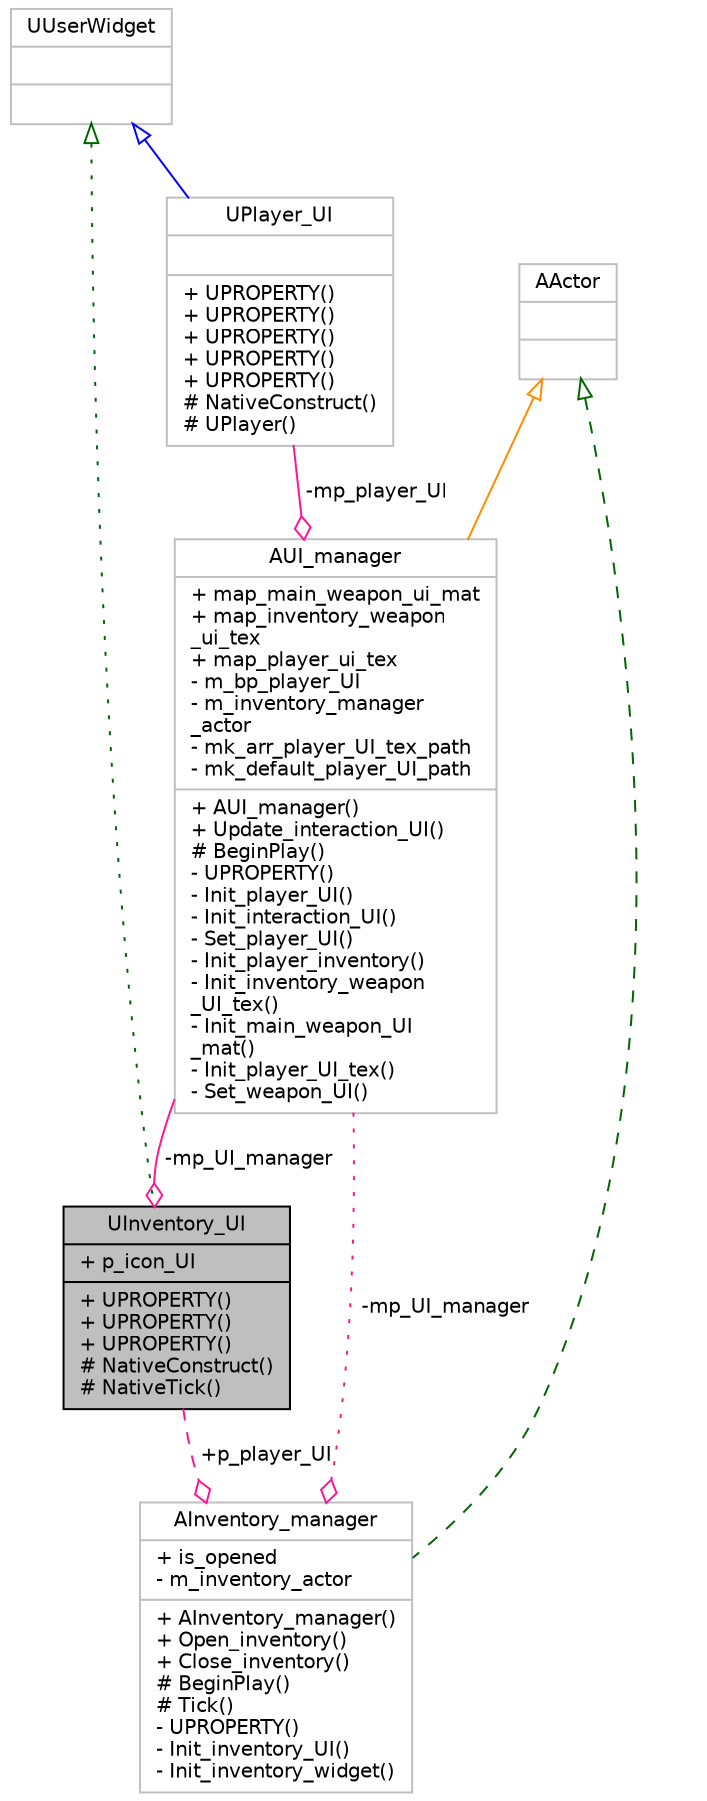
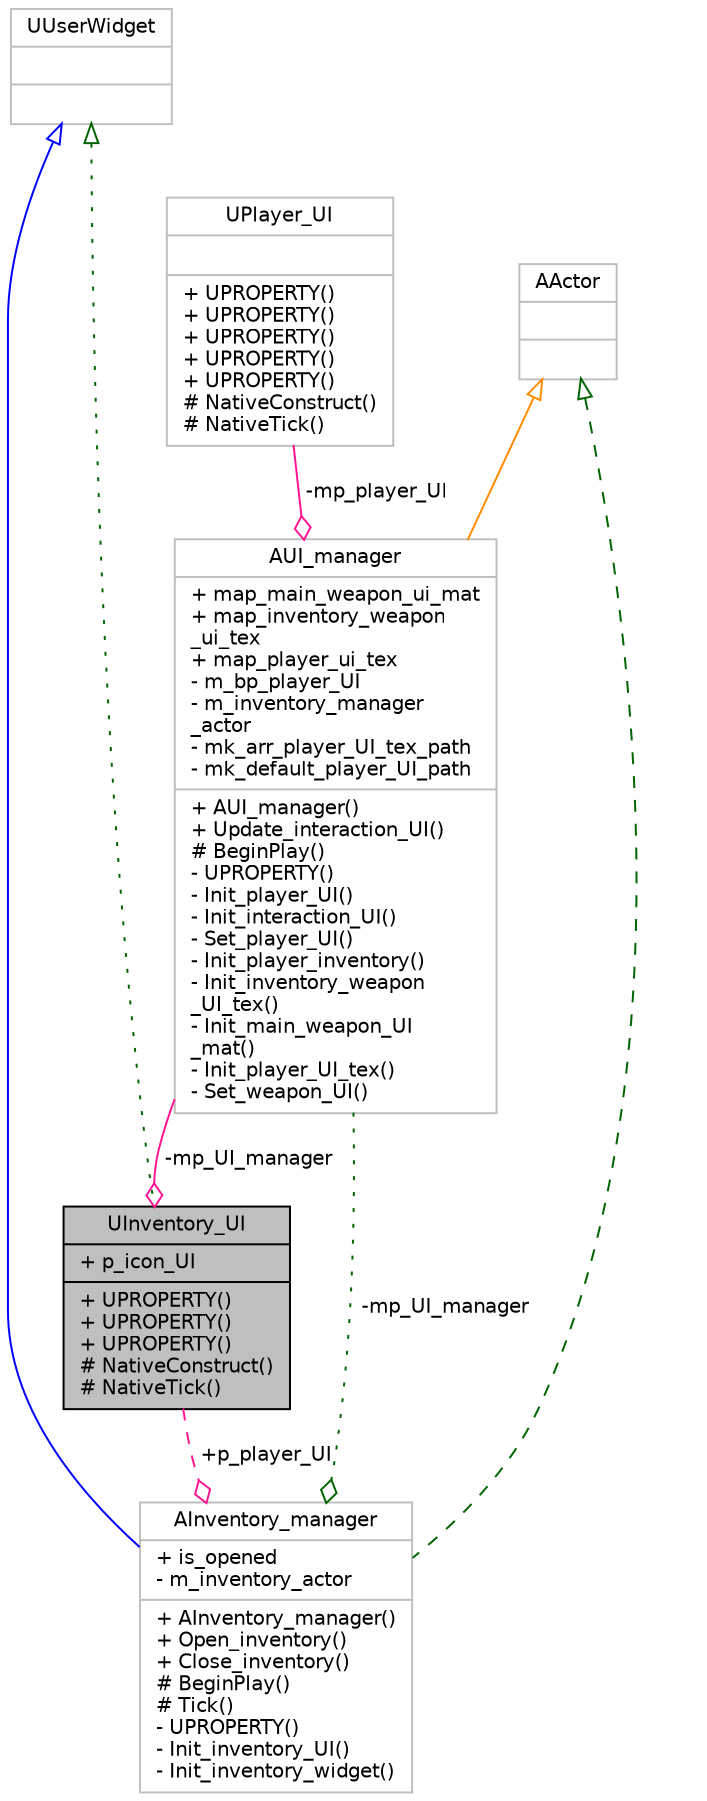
edge "UPlayer_UI" -> "UUserWidget": now "AInventory_manager" -> "UUserWidget"
node "UPlayer_UI": text "# UPlayer()" -> "# NativeTick()"
edge "AUI_manager" -> "AInventory_manager": color deeppink -> darkgreen
